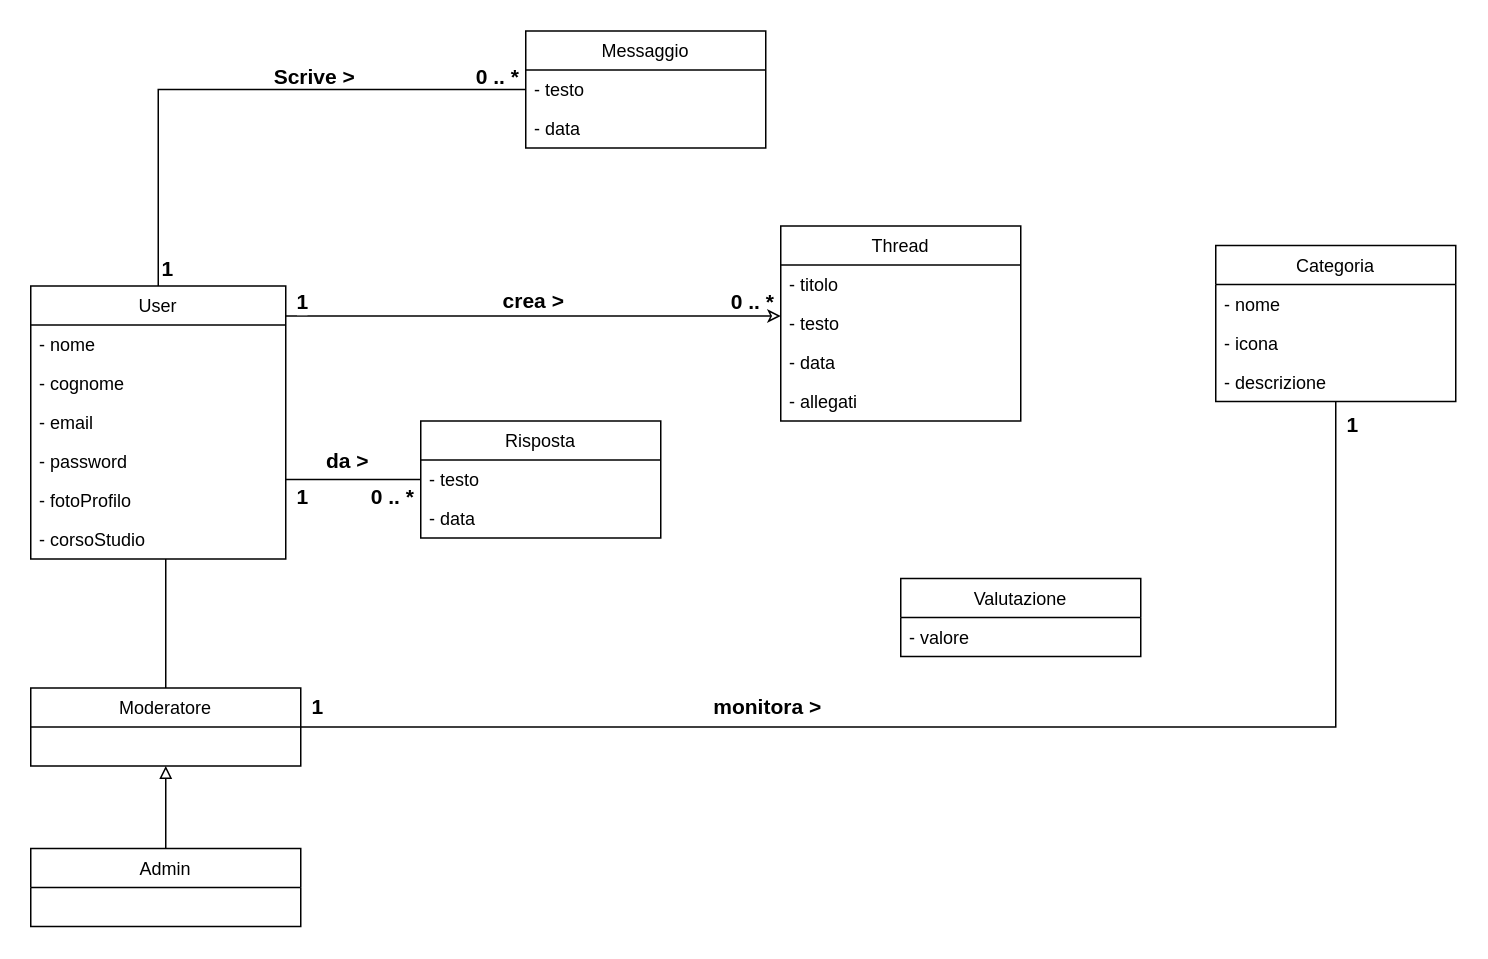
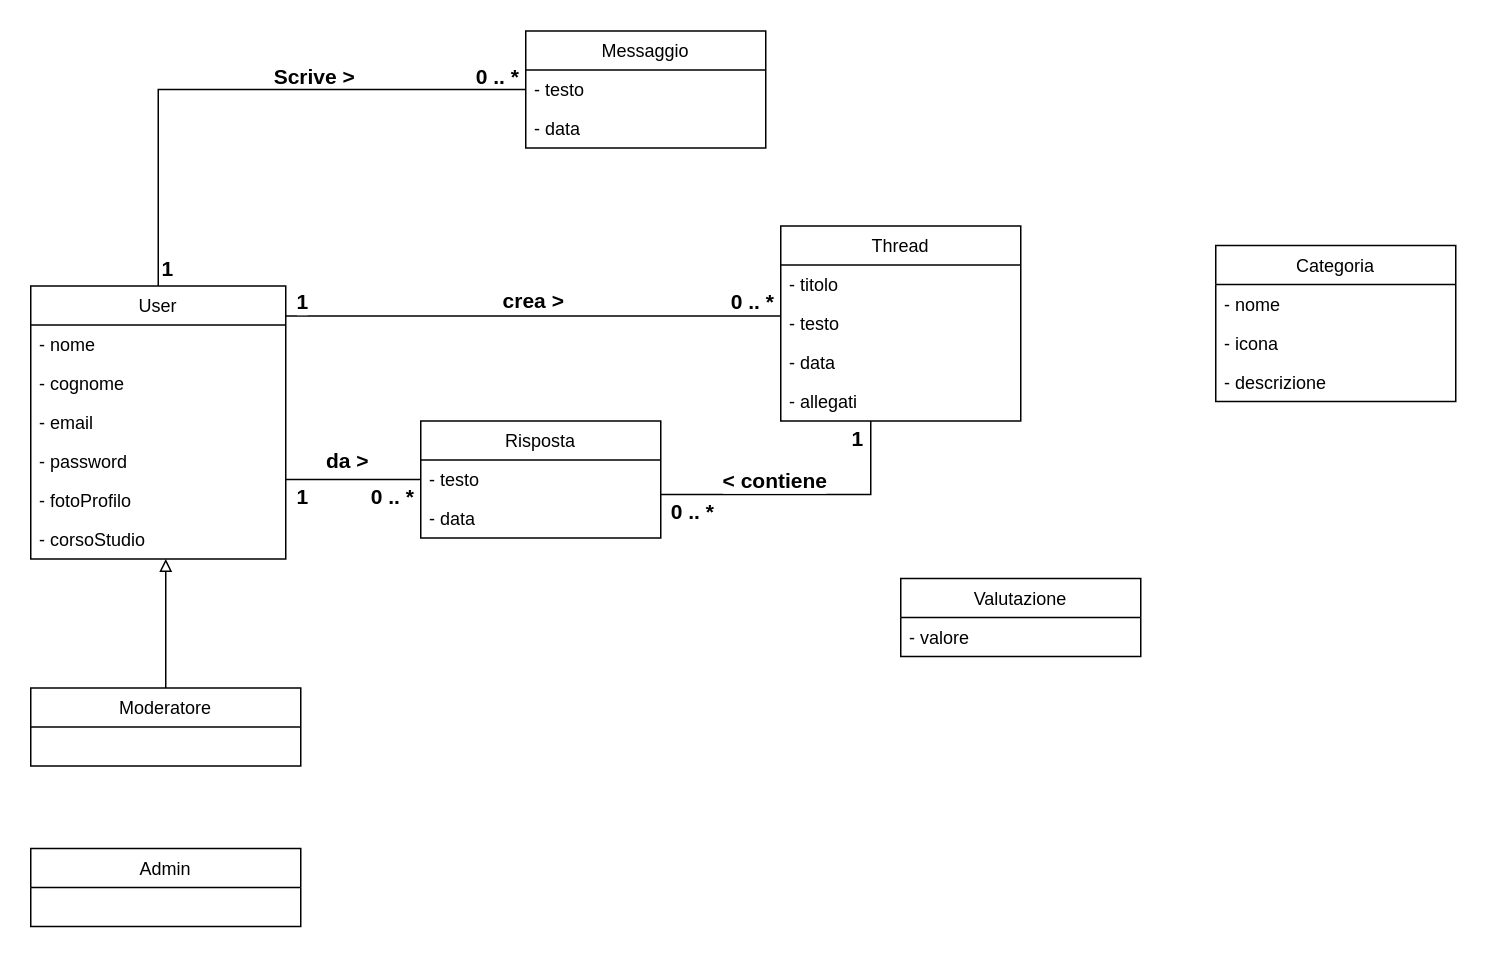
edge "User" -> "Thread": arrowhead classic -> none
edge "Thread" -- "Risposta": added, labels "1", "< contiene", "0 .. *"
edge "User" -- "Moderatore": arrowhead none -> block
edge "Categoria" -- "Moderatore": removed, labels "1", "monitora >", "1"
edge "Admin" -> "Moderatore": removed
